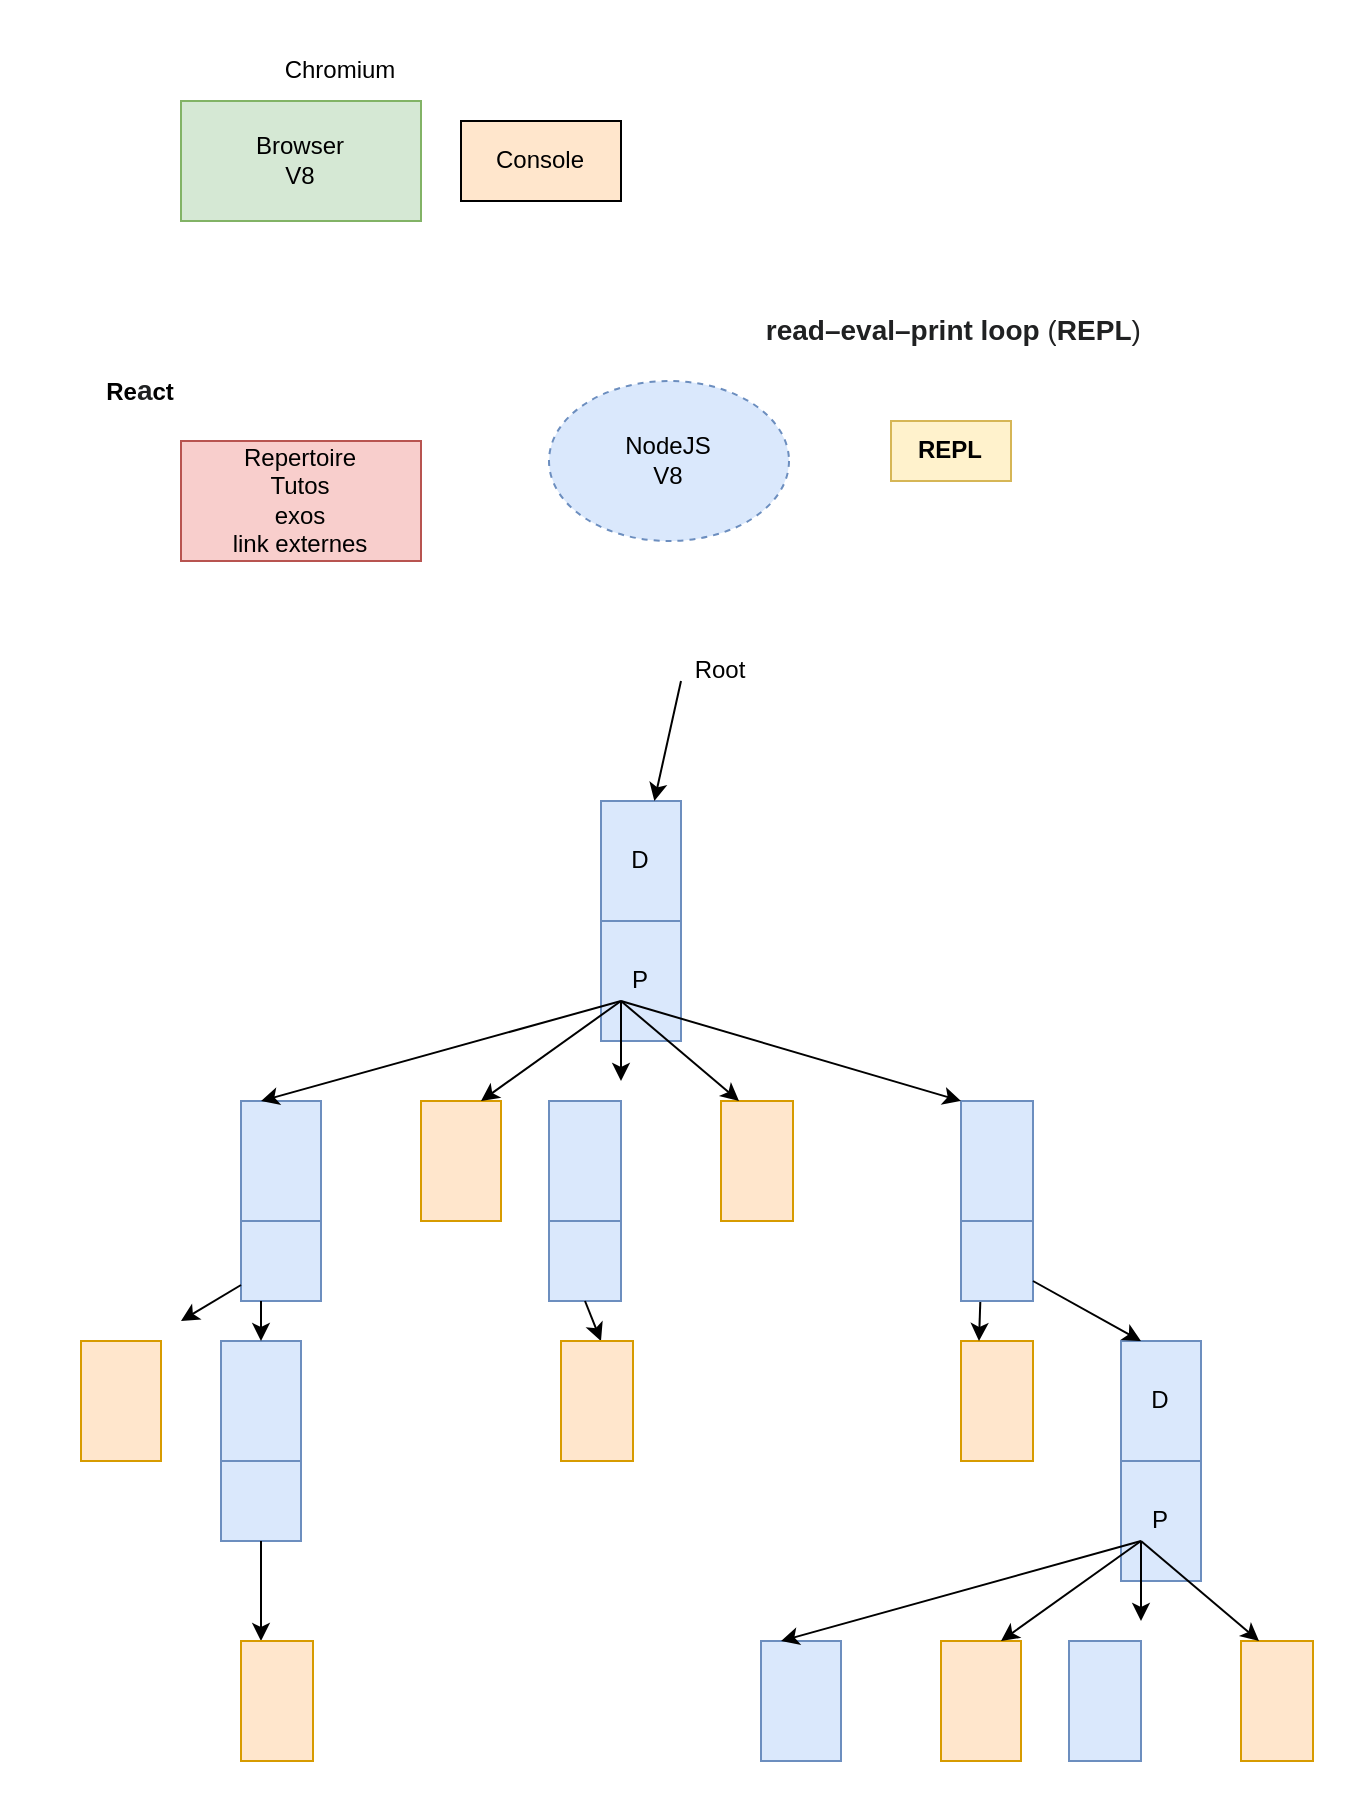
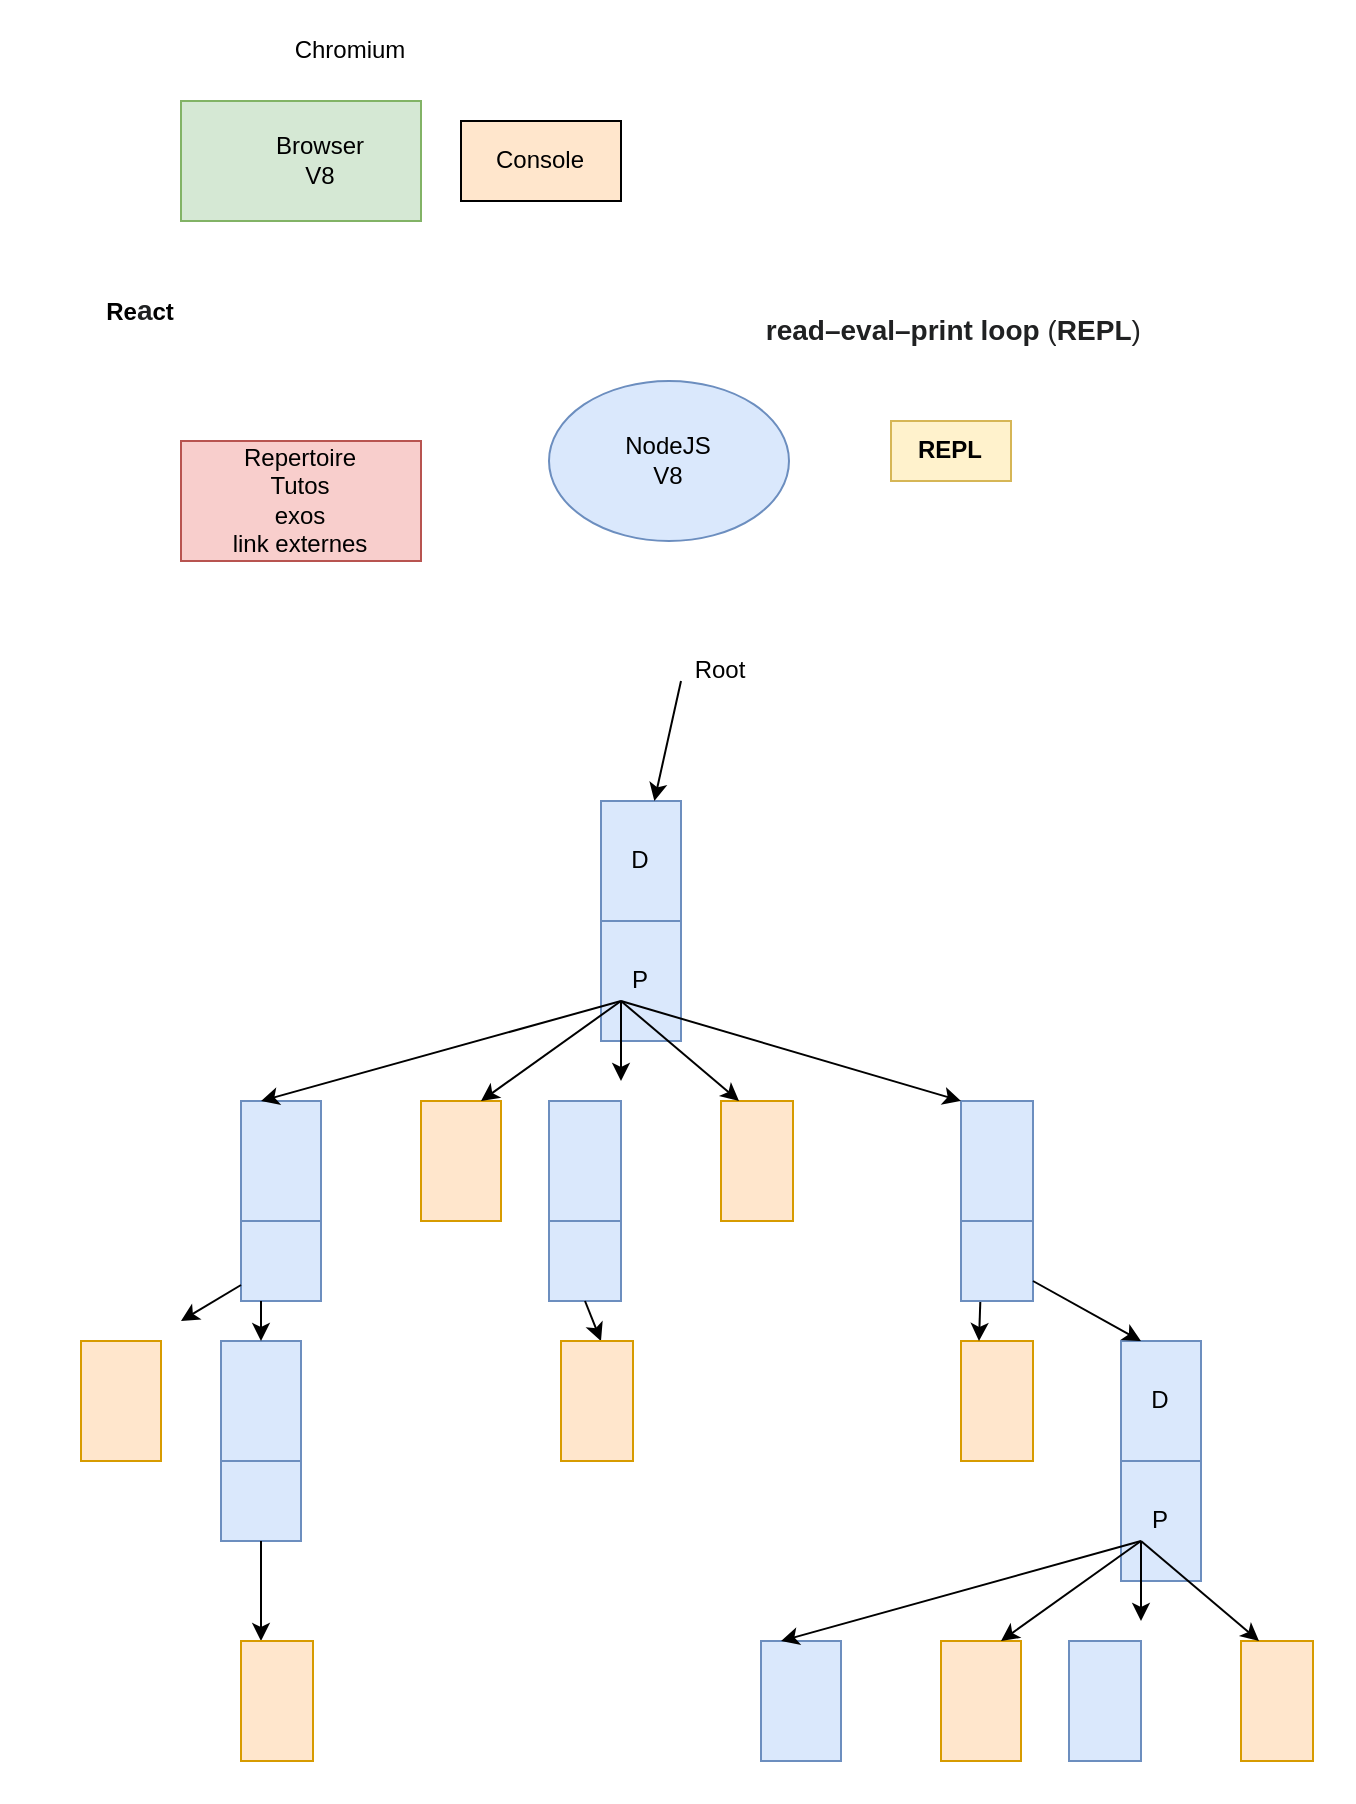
node "Chromium": moved (341, 71) -> (351, 51)
node "Browser V8": moved (301, 161) -> (321, 161)
node "React": moved (141, 391) -> (141, 311)
node "NodeJS V8": style dashed -> solid
